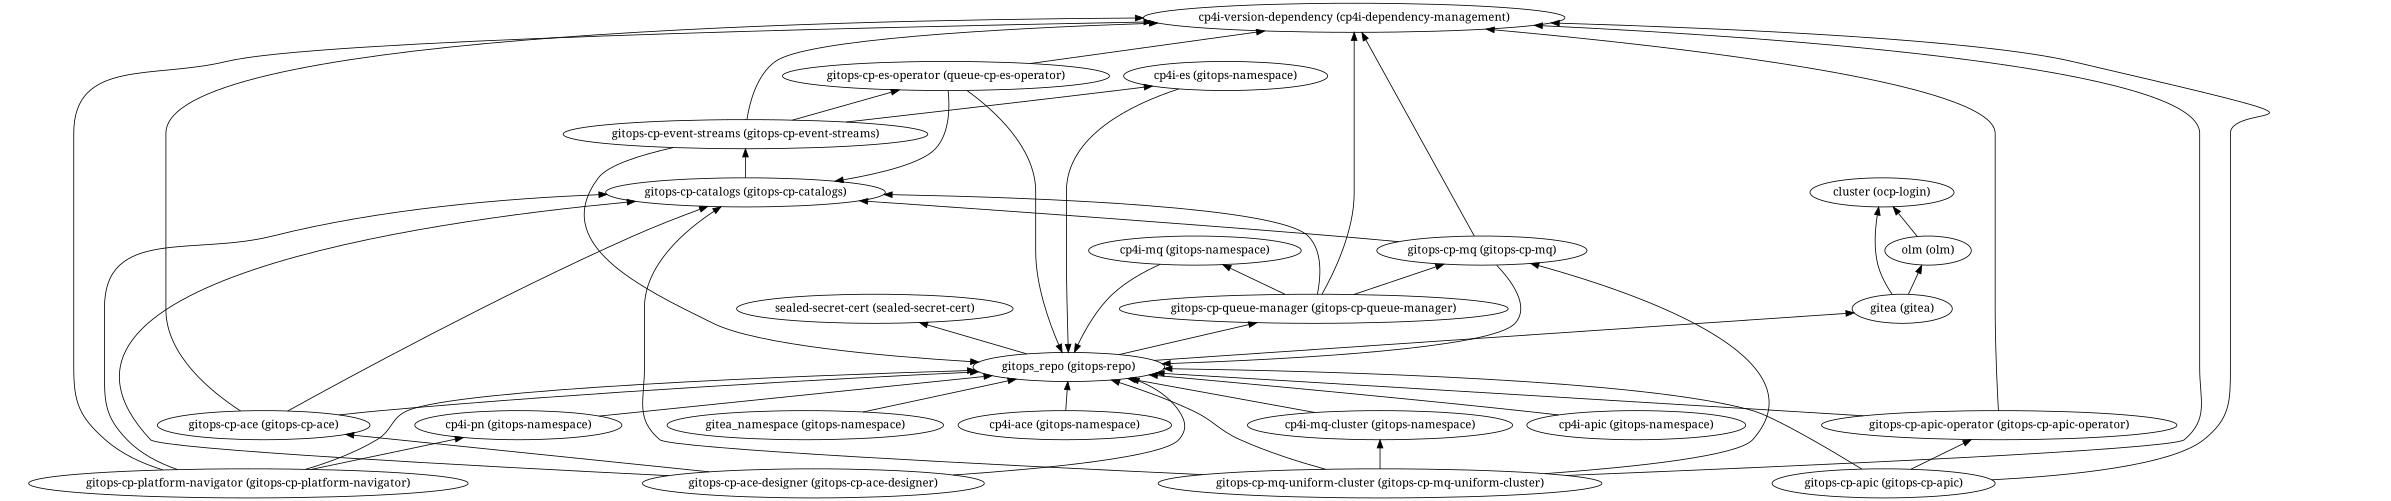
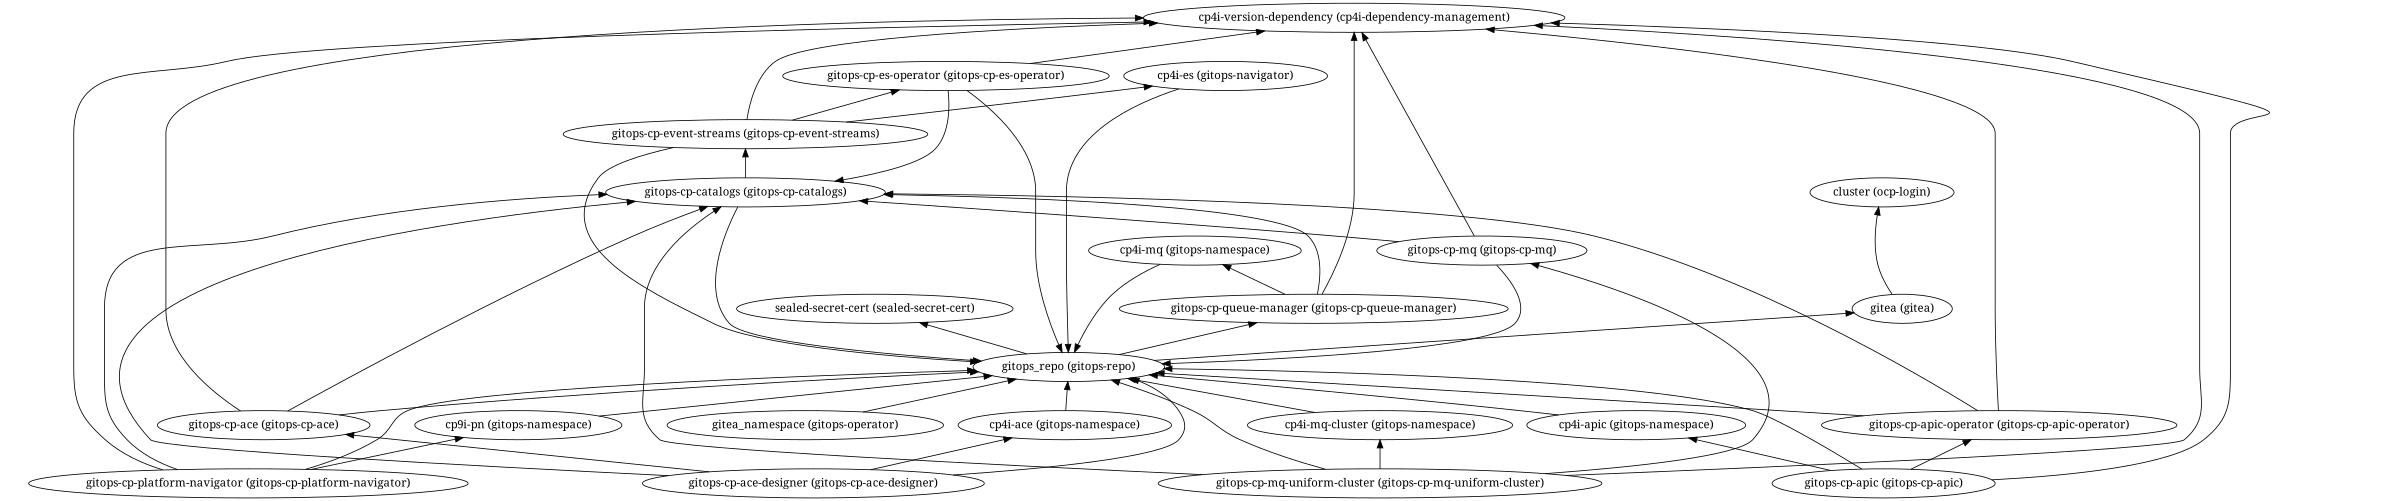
node "gitops-cp-es-operator (queue-cp-es-operator)": label "gitops-cp-es-operator (queue-cp-es-operator)" -> "gitops-cp-es-operator (gitops-cp-es-operator)"
node "cp4i-es (gitops-namespace)": label "cp4i-es (gitops-namespace)" -> "cp4i-es (gitops-navigator)"
edge "gitops-cp-apic-operator (gitops-cp-apic-operator)" -> "gitops-cp-catalogs (gitops-cp-catalogs)": added
node "olm (olm)": removed
edge "gitops-cp-queue-manager (gitops-cp-queue-manager)" -> "gitops-cp-mq (gitops-cp-mq)": removed
edge "gitops-cp-catalogs (gitops-cp-catalogs)" -> "gitops_repo (gitops-repo)": added
node "cp4i-pn (gitops-namespace)": label "cp4i-pn (gitops-namespace)" -> "cp9i-pn (gitops-namespace)"
node "gitea_namespace (gitops-namespace)": label "gitea_namespace (gitops-namespace)" -> "gitea_namespace (gitops-operator)"
edge "gitops-cp-ace-designer (gitops-cp-ace-designer)" -> "cp4i-ace (gitops-namespace)": added
edge "gitops-cp-apic (gitops-cp-apic)" -> "cp4i-apic (gitops-namespace)": added
